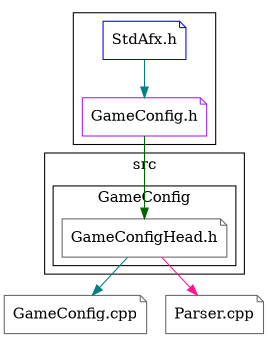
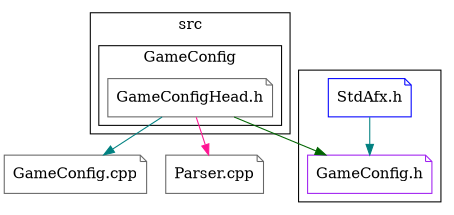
edge "GameConfig.h" -> "GameConfigHead.h": reversed
